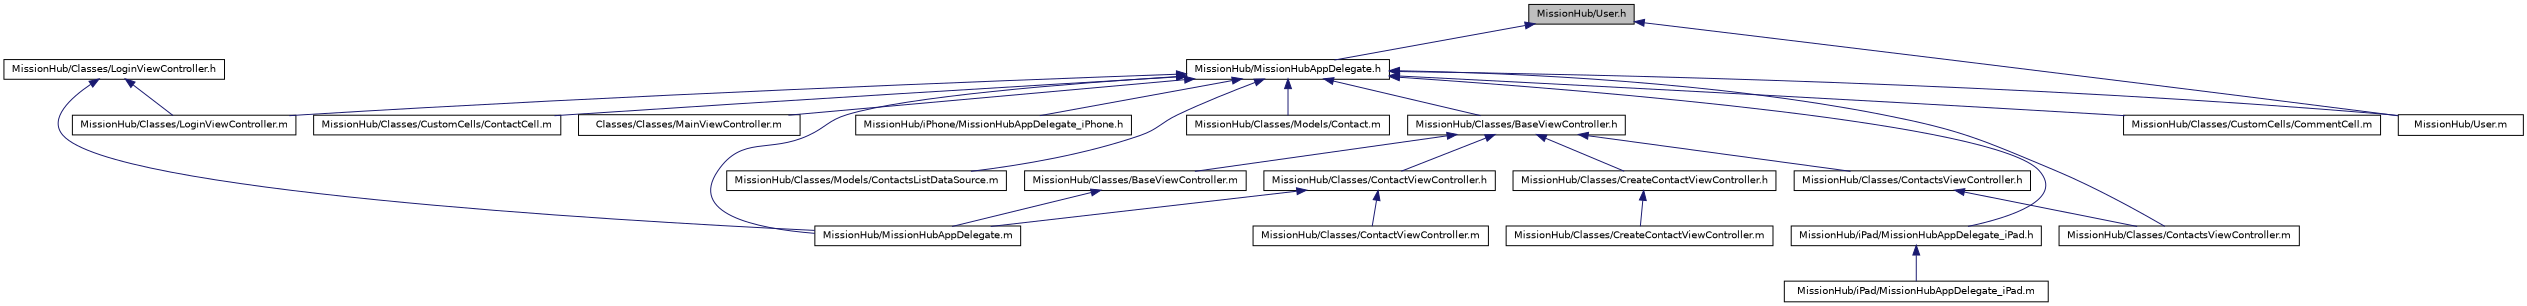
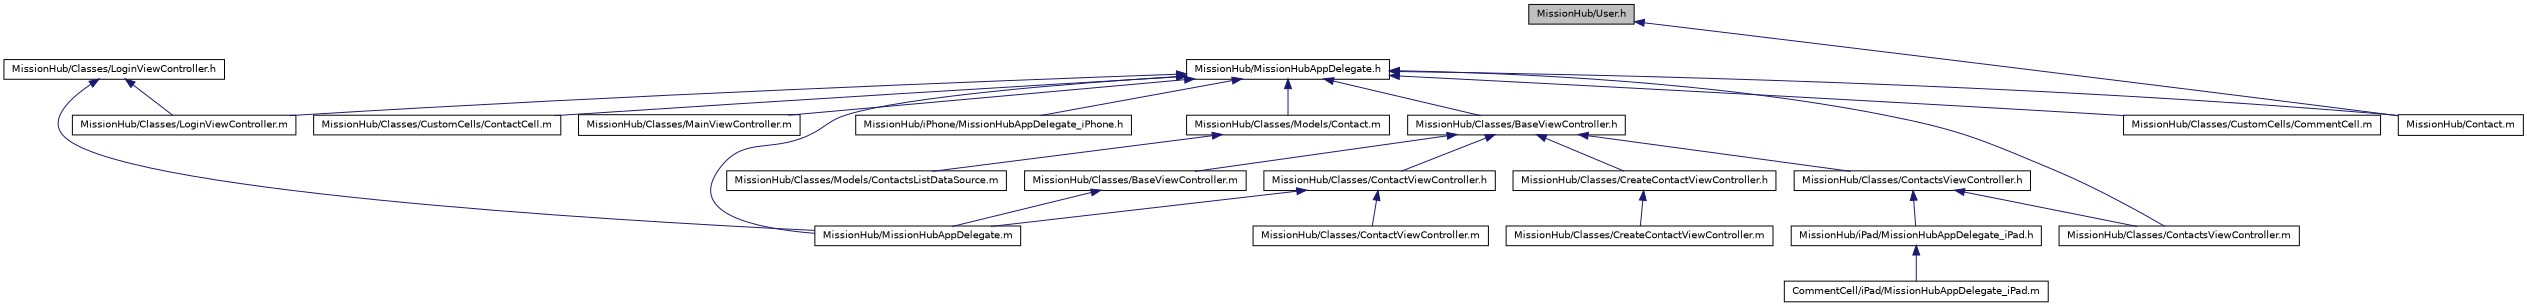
edge "MissionHub/MissionHubAppDelegate.h" -> "MissionHub/User.h": removed
edge "MissionHub/iPad/MissionHubAppDelegate_iPad.h" -> "MissionHub/MissionHubAppDelegate.h": now "MissionHub/iPad/MissionHubAppDelegate_iPad.h" -> "MissionHub/Classes/ContactsViewController.h"
node "Classes/Classes/MainViewController.m": label "Classes/Classes/MainViewController.m" -> "MissionHub/Classes/MainViewController.m"
node "MissionHub/User.m": label "MissionHub/User.m" -> "MissionHub/Contact.m"
edge "MissionHub/Classes/Models/ContactsListDataSource.m" -> "MissionHub/MissionHubAppDelegate.h": now "MissionHub/Classes/Models/ContactsListDataSource.m" -> "MissionHub/Classes/Models/Contact.m"
node "MissionHub/iPad/MissionHubAppDelegate_iPad.m": label "MissionHub/iPad/MissionHubAppDelegate_iPad.m" -> "CommentCell/iPad/MissionHubAppDelegate_iPad.m"
